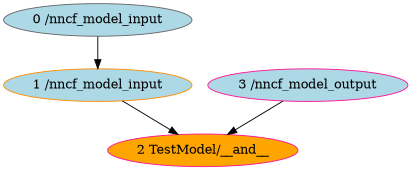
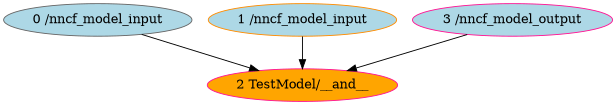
edge "0 /nncf_model_input" -> "1 /nncf_model_input": now "0 /nncf_model_input" -> "2 TestModel/__and__"
